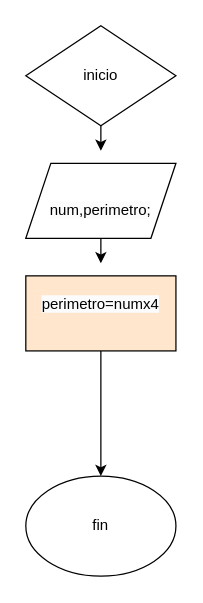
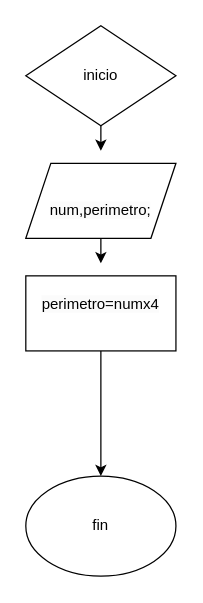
node "perimetro=numx4": fillcolor #ffe6cc -> #ffffff
